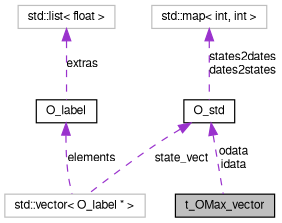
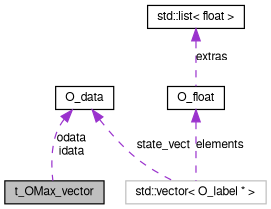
node "std::list< float >": color grey75 -> black
node "std::map< int, int >": removed
node "O_label": label "O_label" -> "O_float"
node "O_std": label "O_std" -> "O_data"
